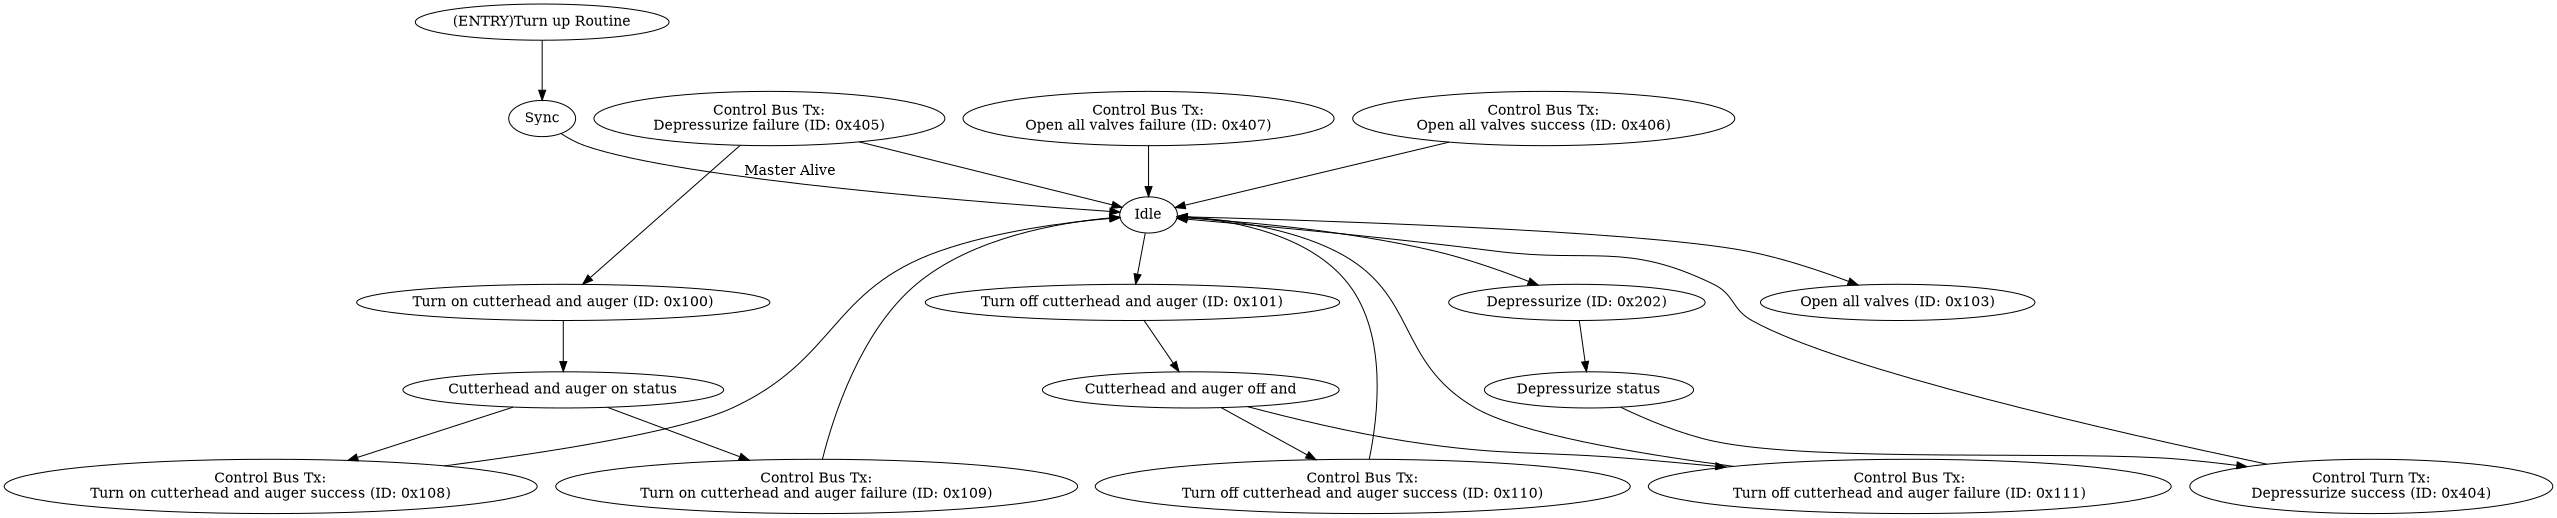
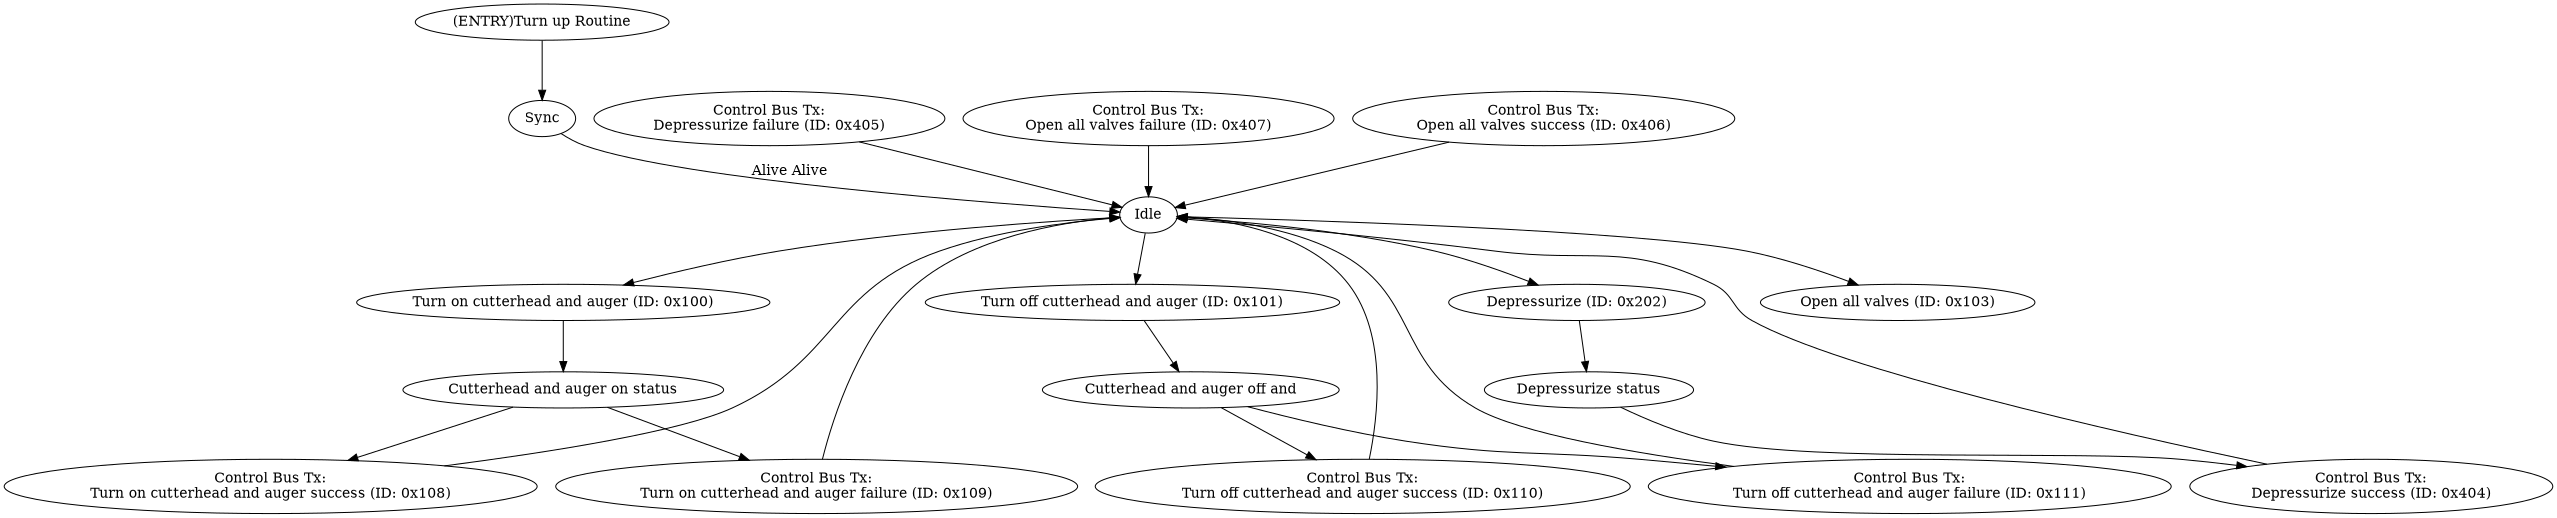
edge "Sync" -> "Idle": label "Master Alive" -> "Alive Alive"
edge "Control Bus Tx: Depressurize failure (ID: 0x405)" -> "Turn on cutterhead and auger (ID: 0x100)": now "Idle" -> "Turn on cutterhead and auger (ID: 0x100)"
node "Control Turn Tx: Depressurize success (ID: 0x404)": label "Control Turn Tx: Depressurize success (ID: 0x404)" -> "Control Bus Tx: Depressurize success (ID: 0x404)"
